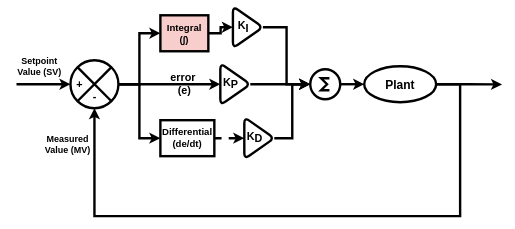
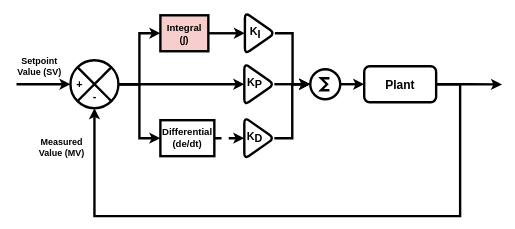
node "KI": moved (248, 27) -> (260, 33)
node "error (e)": removed
node "KP": moved (236, 84) -> (260, 84)
node "Plant": shape ellipse -> rounded rectangle
node "Measured Value (MV)": moved (68, 144) -> (62, 147)
